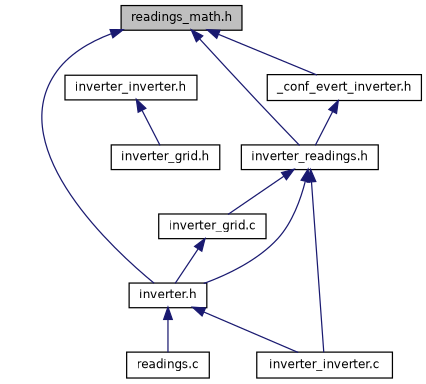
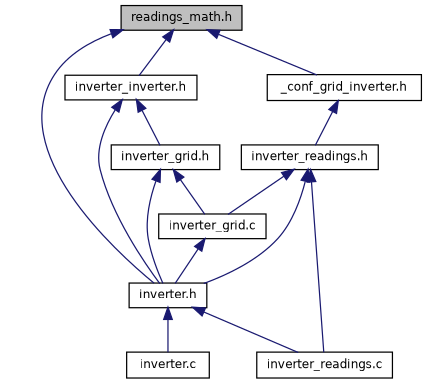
node "_conf_evert_inverter.h": label "_conf_evert_inverter.h" -> "_conf_grid_inverter.h"
edge "inverter_readings.h" -> "readings_math.h": now "inverter_inverter.h" -> "readings_math.h"
edge "inverter_grid.c" -> "inverter_grid.h": added
edge "inverter.h" -> "inverter_inverter.h": added
edge "inverter.h" -> "inverter_grid.h": added
node "readings.c": label "readings.c" -> "inverter.c"
node "inverter_inverter.c": label "inverter_inverter.c" -> "inverter_readings.c"
